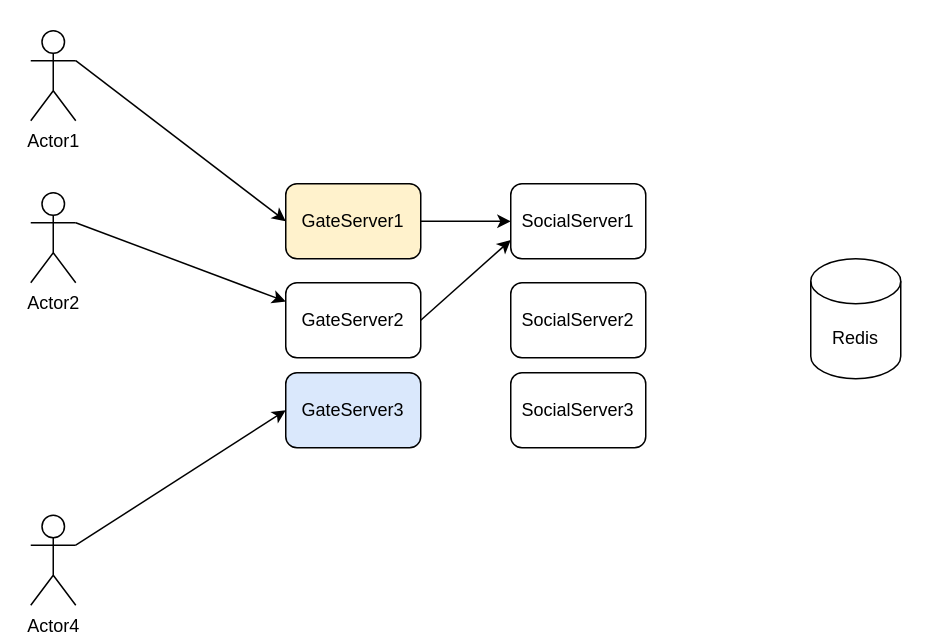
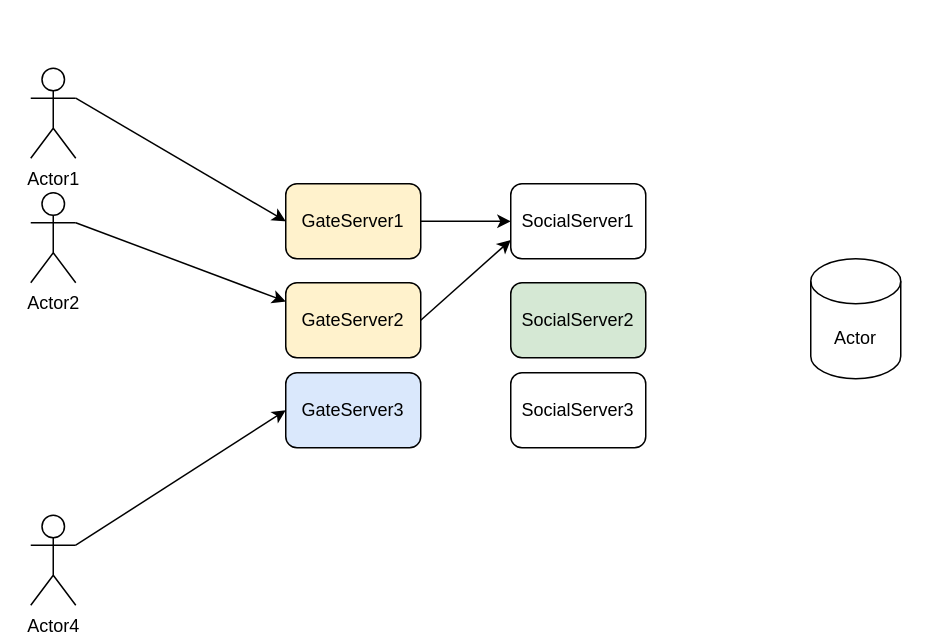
node "Actor1": moved (53, 76) -> (53, 113)
node "GateServer2": fillcolor #ffffff -> #fff2cc
node "SocialServer2": fillcolor #ffffff -> #d5e8d4
node "Redis": label "Redis" -> "Actor"
